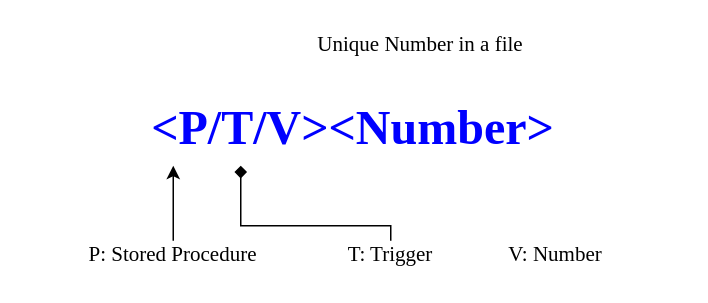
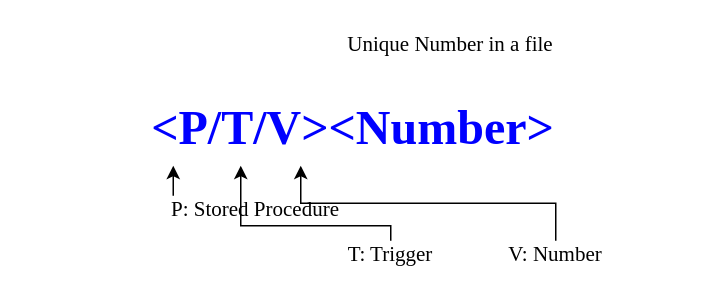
node "Unique Number in a file": moved (421, 46) -> (451, 46)
edge "T: Trigger" -> "<P/T/V><Number>": arrowhead diamond -> classic
edge "V: Number" -> "<P/T/V><Number>": added
node "P: Stored Procedure": moved (173, 256) -> (256, 211)
